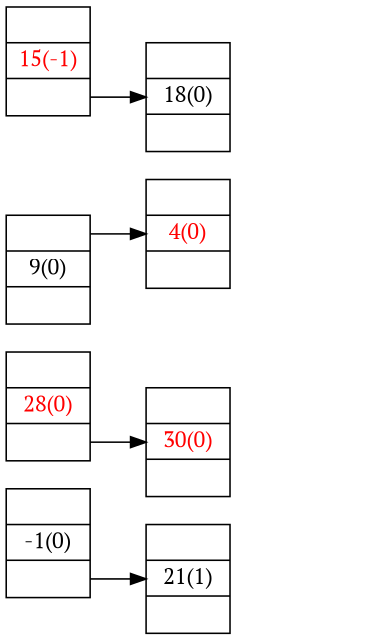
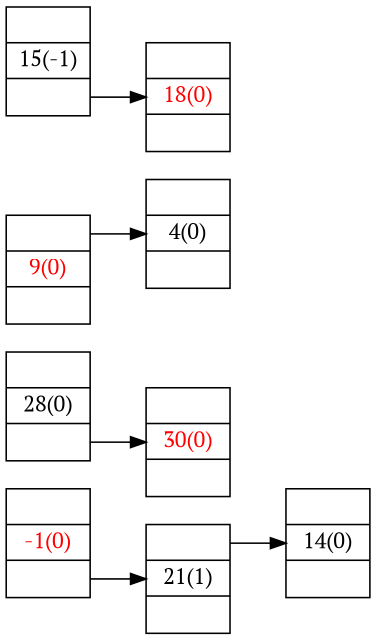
node "15(-1)": fontcolor red -> black
node "18(0)": fontcolor black -> red
node "4(0)": fontcolor red -> black
node "9(0)": fontcolor black -> red
node "28(0)": fontcolor red -> black
node "-1(0)": fontcolor black -> red
node "14(0)": added
